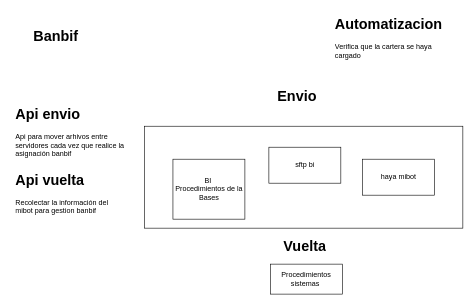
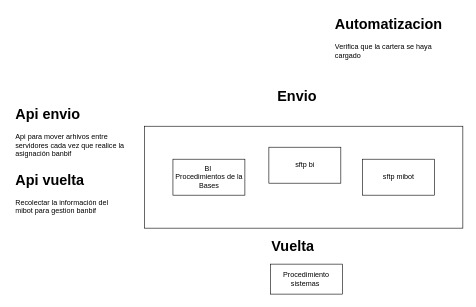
node "Banbif": removed
node "haya mibot": label "haya mibot" -> "sftp mibot"
node "BI Procedimientos de la Bases": size 72x60 -> 72x36
node "Vuelta": moved (306, 246) -> (294, 246)
node "Procedimientos sistemas": label "Procedimientos sistemas" -> "Procedimiento sistemas"
